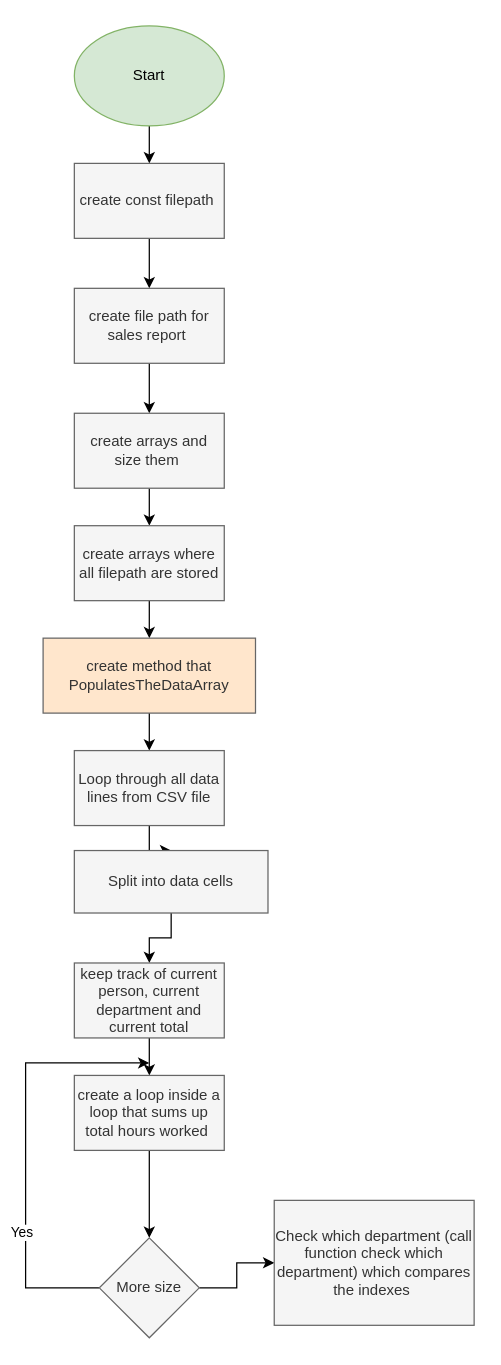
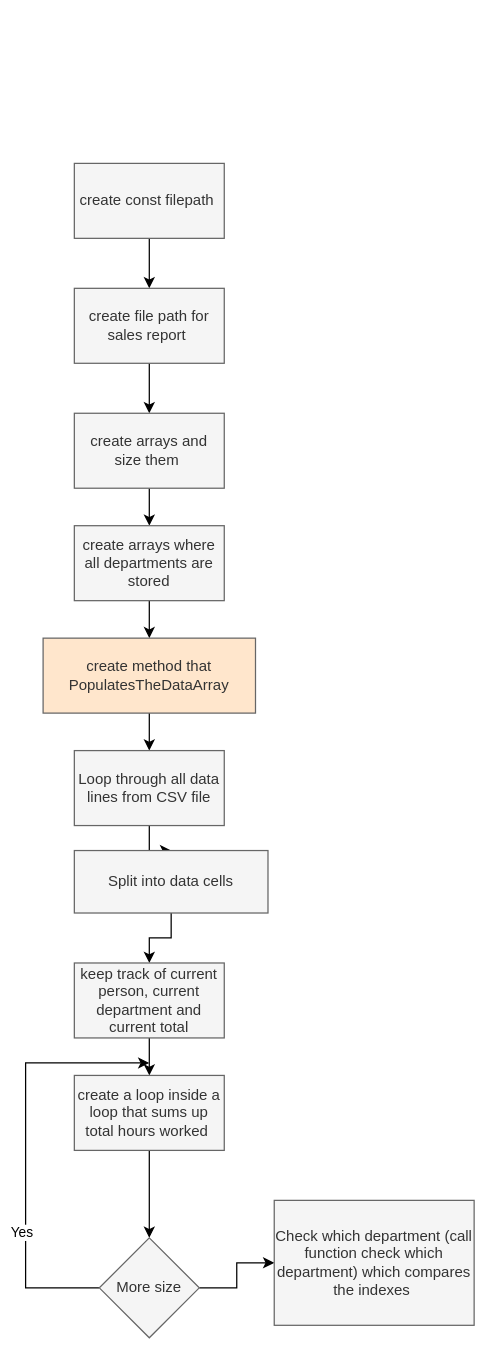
node "Start": removed
edge "Start" -> "create const filepath": removed
node "create arrays where all filepath are stored": label "create arrays where all filepath are stored" -> "create arrays where all departments are stored"
